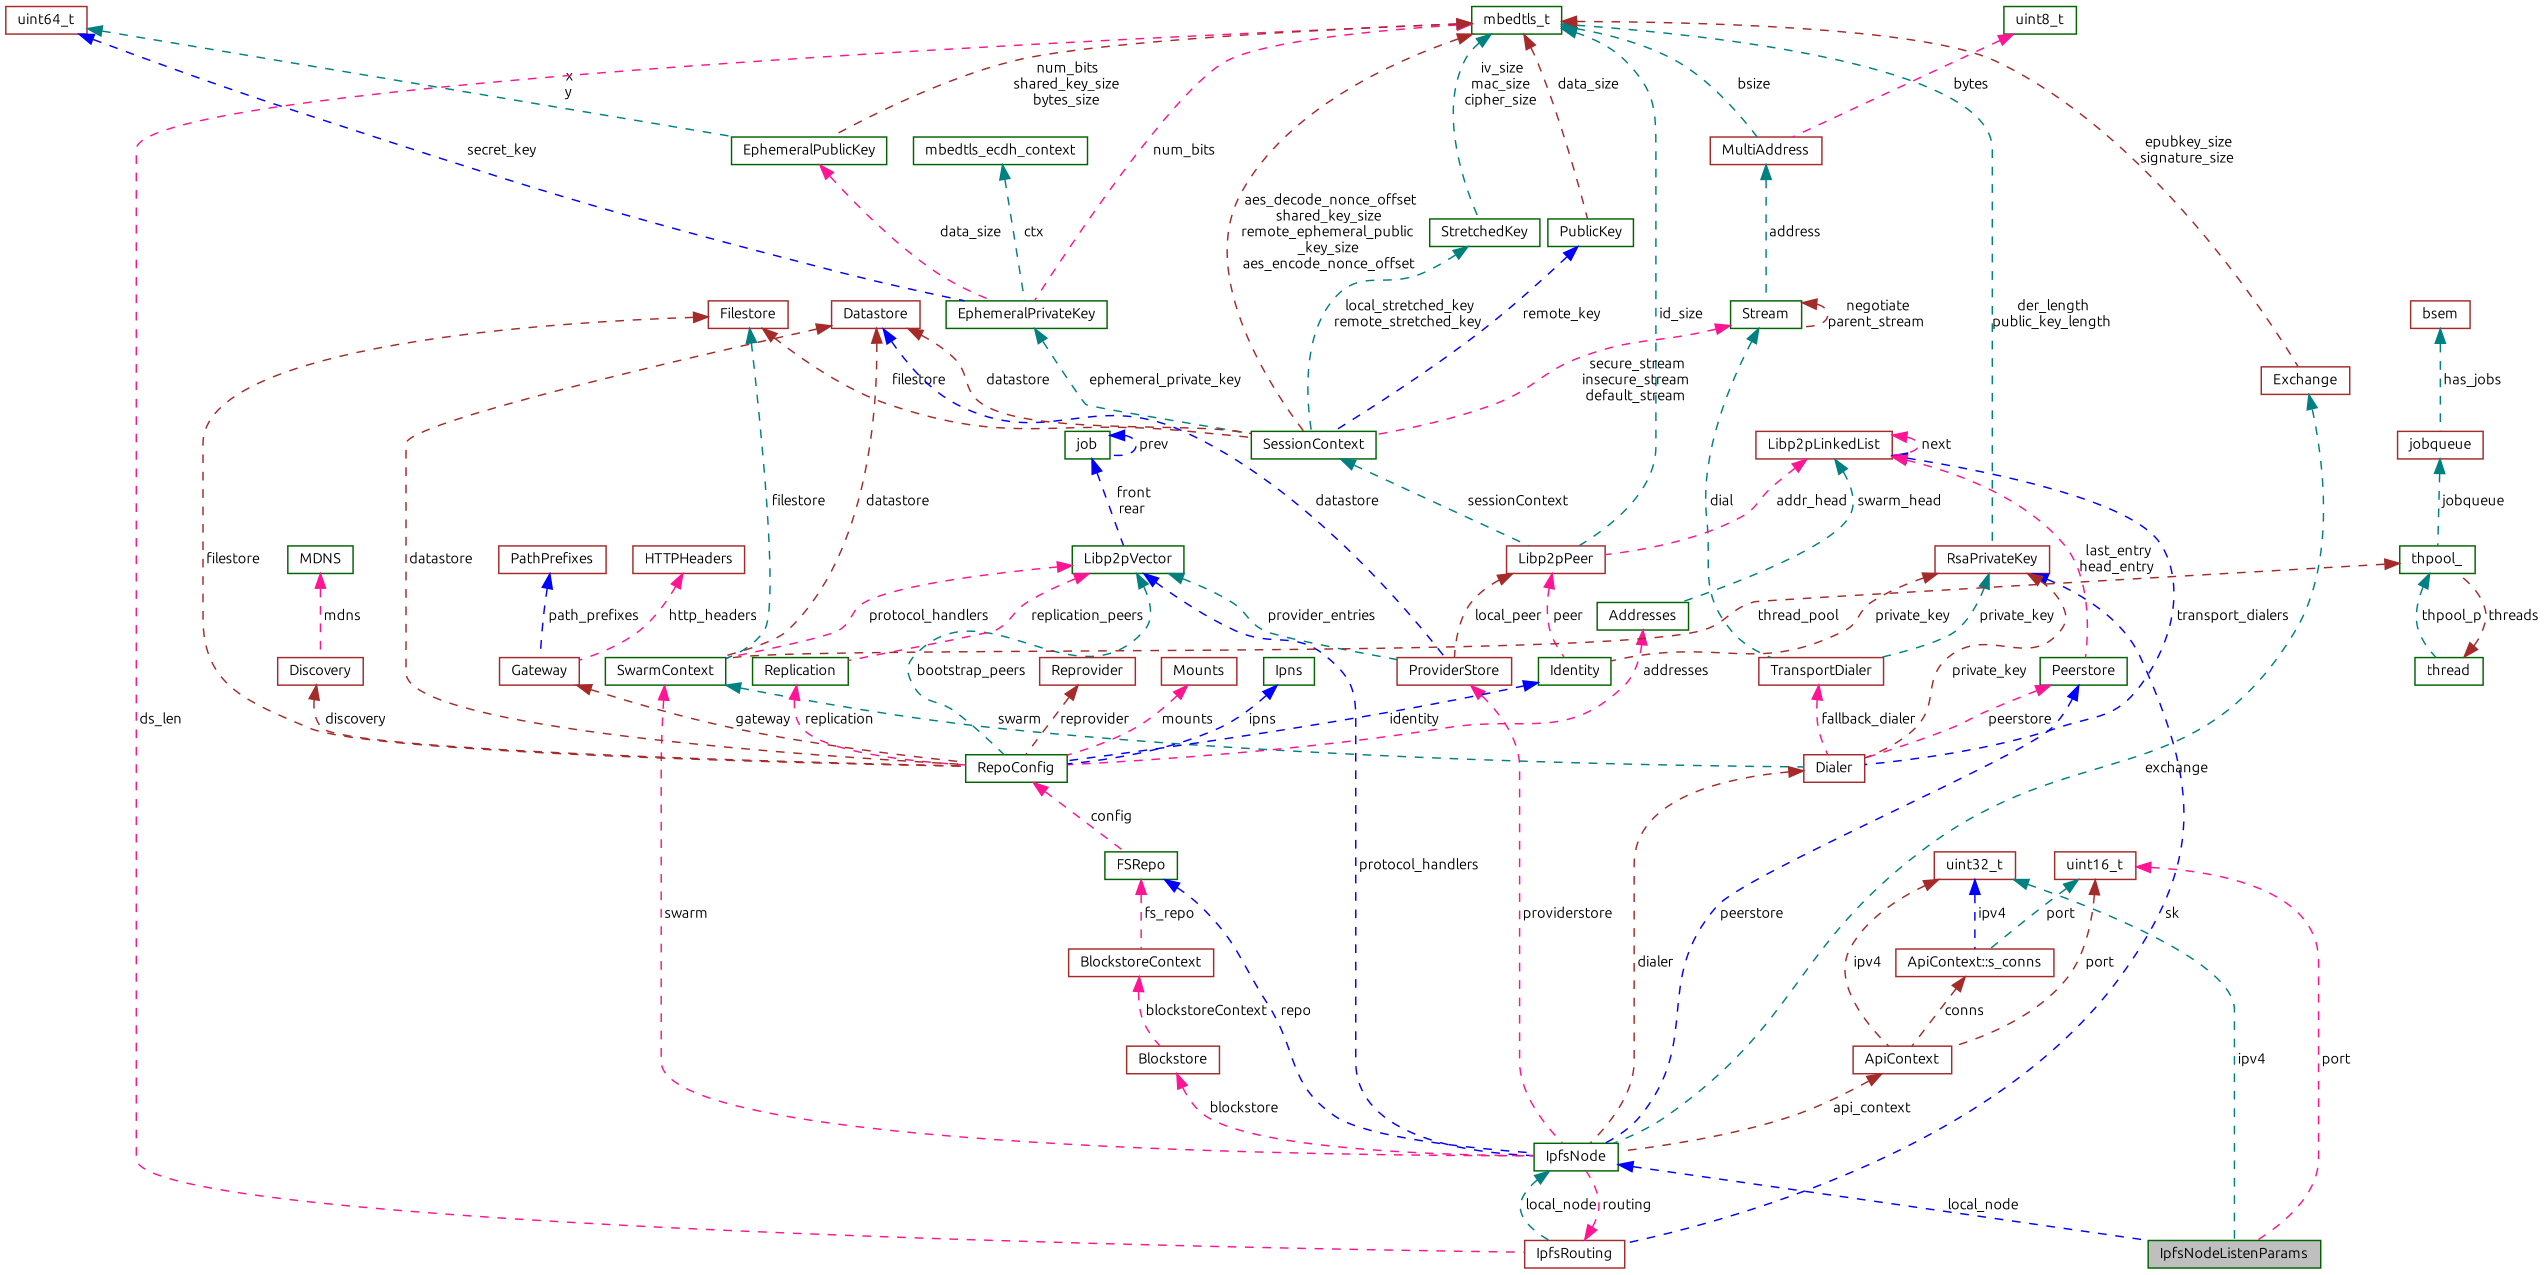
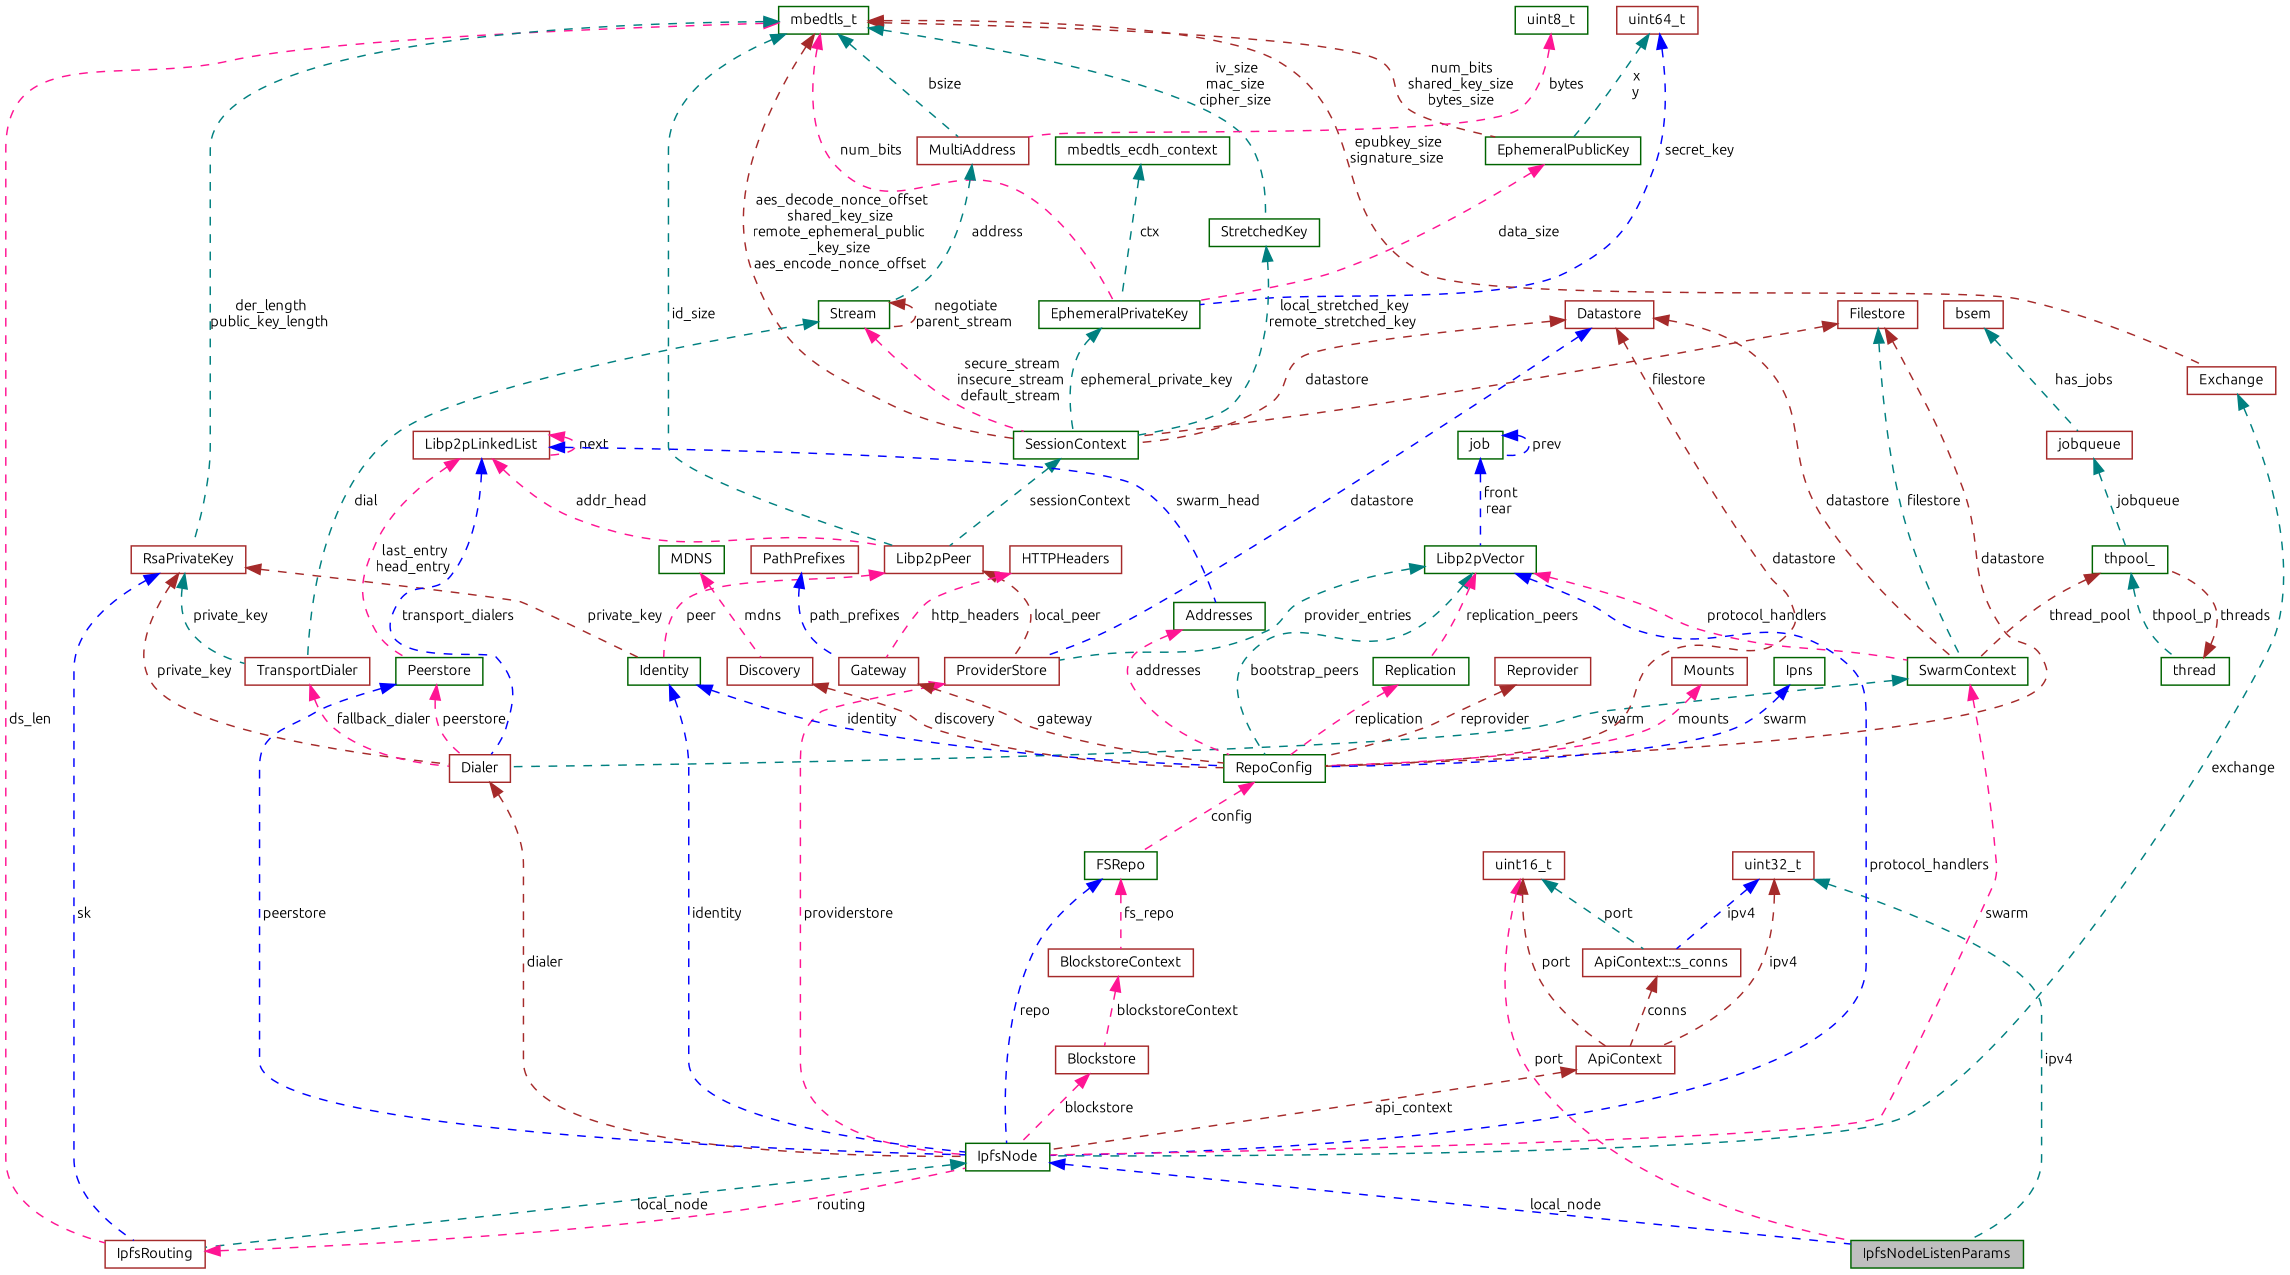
node "PublicKey": removed
edge "Addresses" -> "Libp2pLinkedList": color teal -> blue
edge "RepoConfig" -> "Filestore": label " filestore" -> " datastore"
edge "RepoConfig" -> "Ipns": label " ipns" -> " swarm"
edge "IpfsNode" -> "Identity": added, label "identity"
